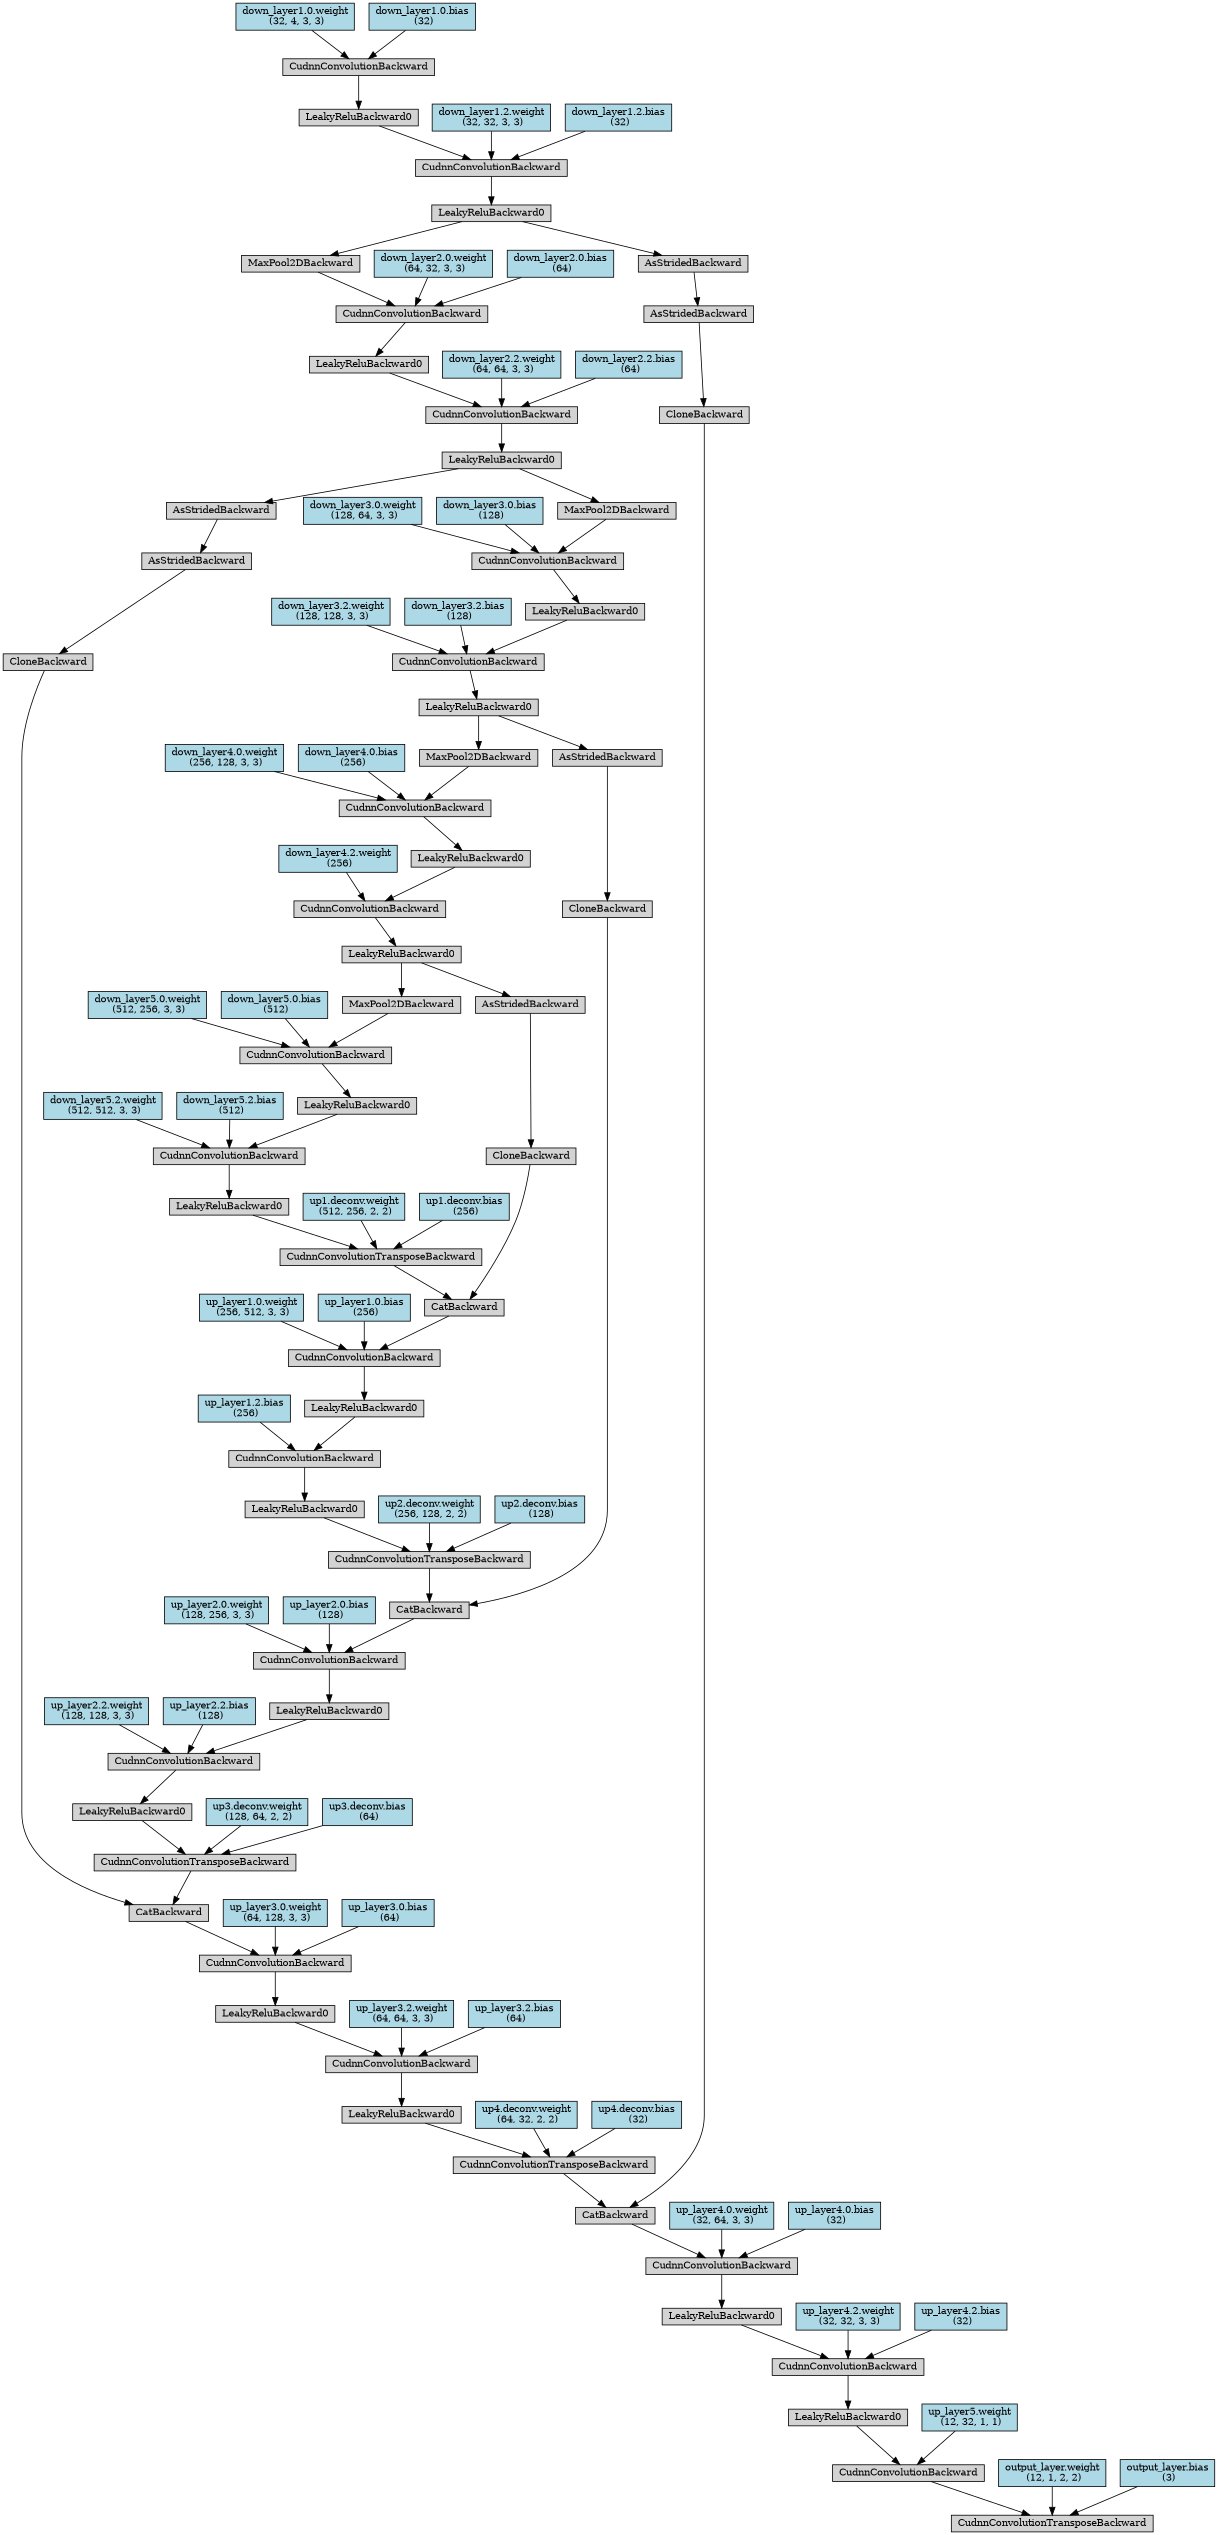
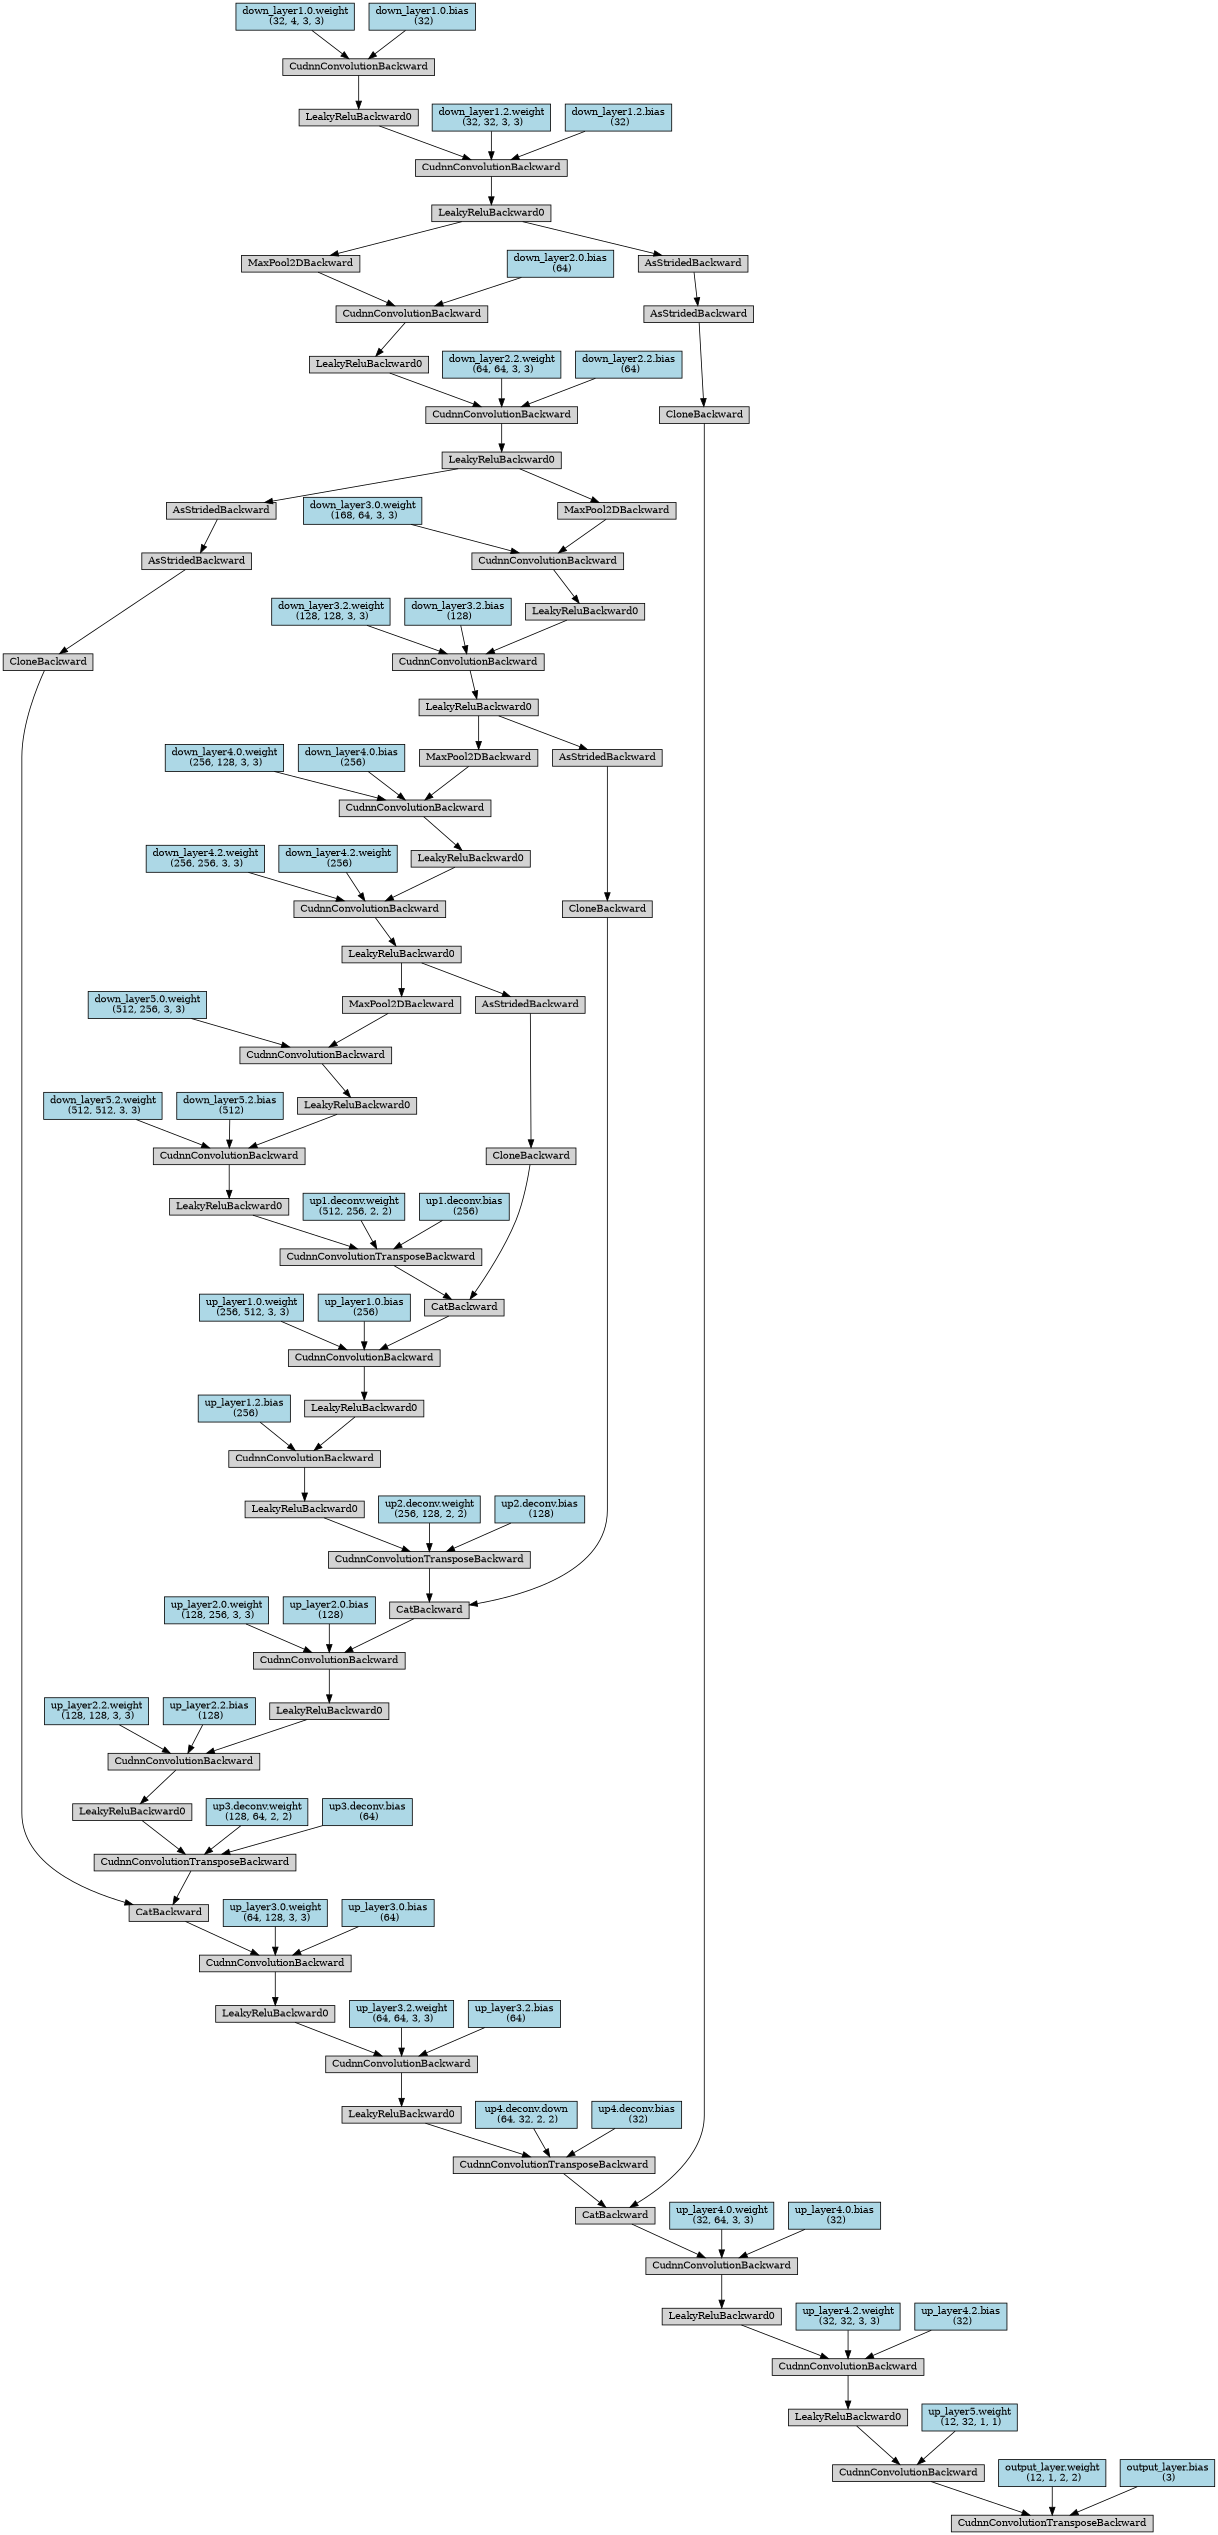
node "down_layer2.0.weight (64, 32, 3, 3)": removed
node "down_layer3.0.weight (128, 64, 3, 3)": label "down_layer3.0.weight (128, 64, 3, 3)" -> "down_layer3.0.weight (168, 64, 3, 3)"
node "down_layer3.0.bias (128)": removed
node "down_layer4.2.weight (256, 256, 3, 3)": added
node "down_layer5.0.bias (512)": removed
node "up4.deconv.weight (64, 32, 2, 2)": label "up4.deconv.weight (64, 32, 2, 2)" -> "up4.deconv.down (64, 32, 2, 2)"
